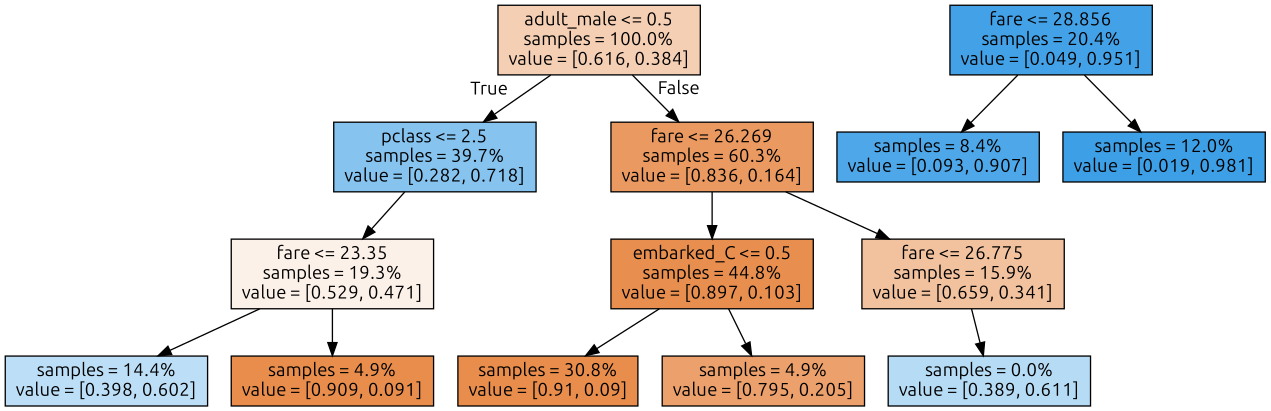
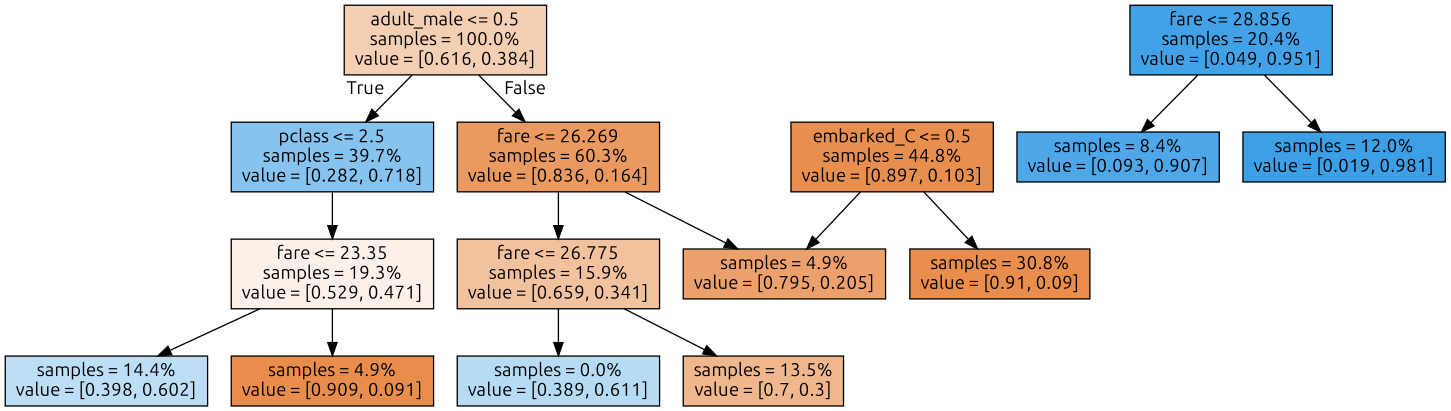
edge "fare <= 26.269 samples = 60.3% value = [0.836, 0.164]" -> "embarked_C <= 0.5 samples = 44.8% value = [0.897, 0.103]": now "fare <= 26.269 samples = 60.3% value = [0.836, 0.164]" -> "samples = 4.9% value = [0.795, 0.205]"
node "samples = 13.5% value = [0.7, 0.3]": added
